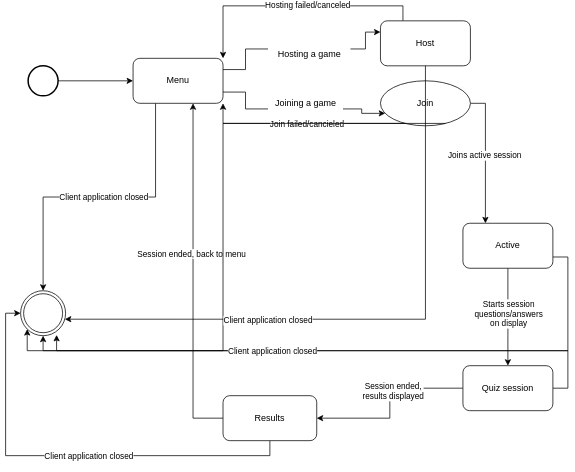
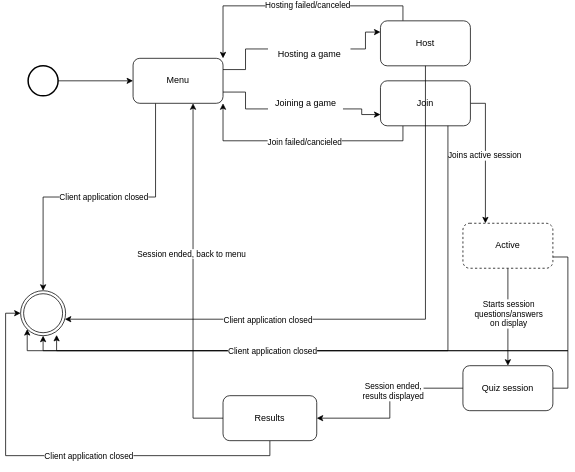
node "Join": shape ellipse -> rounded rectangle
node "Active": style solid -> dashed
